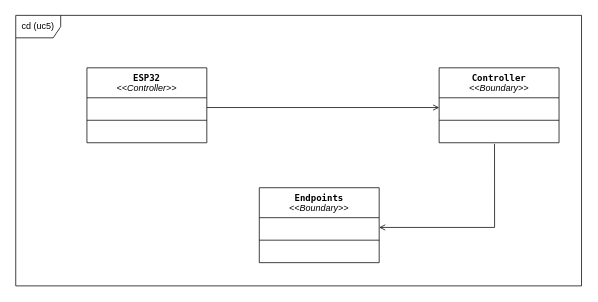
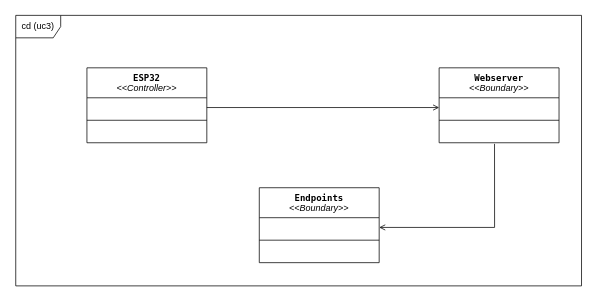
node "cd (uc5)": label "cd (uc5)" -> "cd (uc3)"
node "Controller <<Boundary>>": label "Controller <<Boundary>>" -> "Webserver <<Boundary>>"
